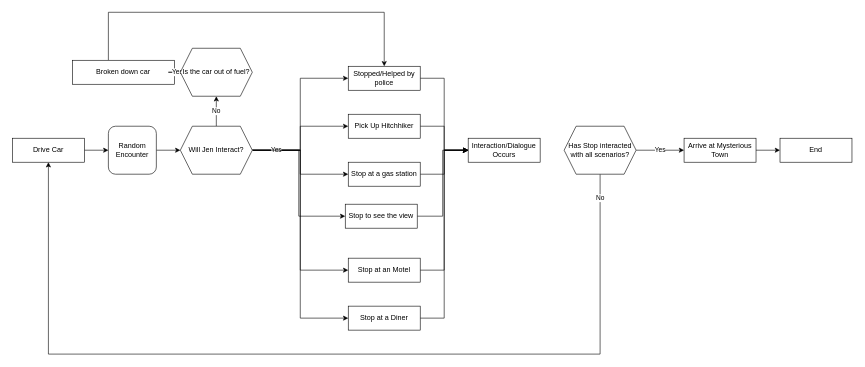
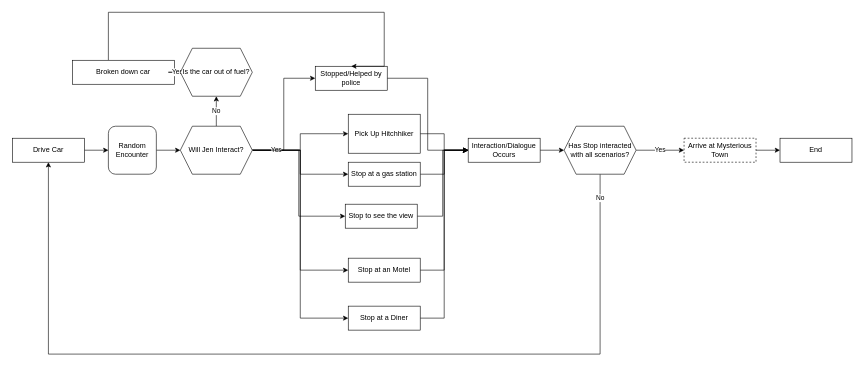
node "Stopped/Helped by police": moved (384, 78) -> (351, 78)
node "Pick Up Hitchhiker": size 72x24 -> 72x39
edge "Interaction/Dialogue Occurs" -> "Has Stop interacted with all scenarios?": added
node "Arrive at Mysterious Town": style solid -> dashed
